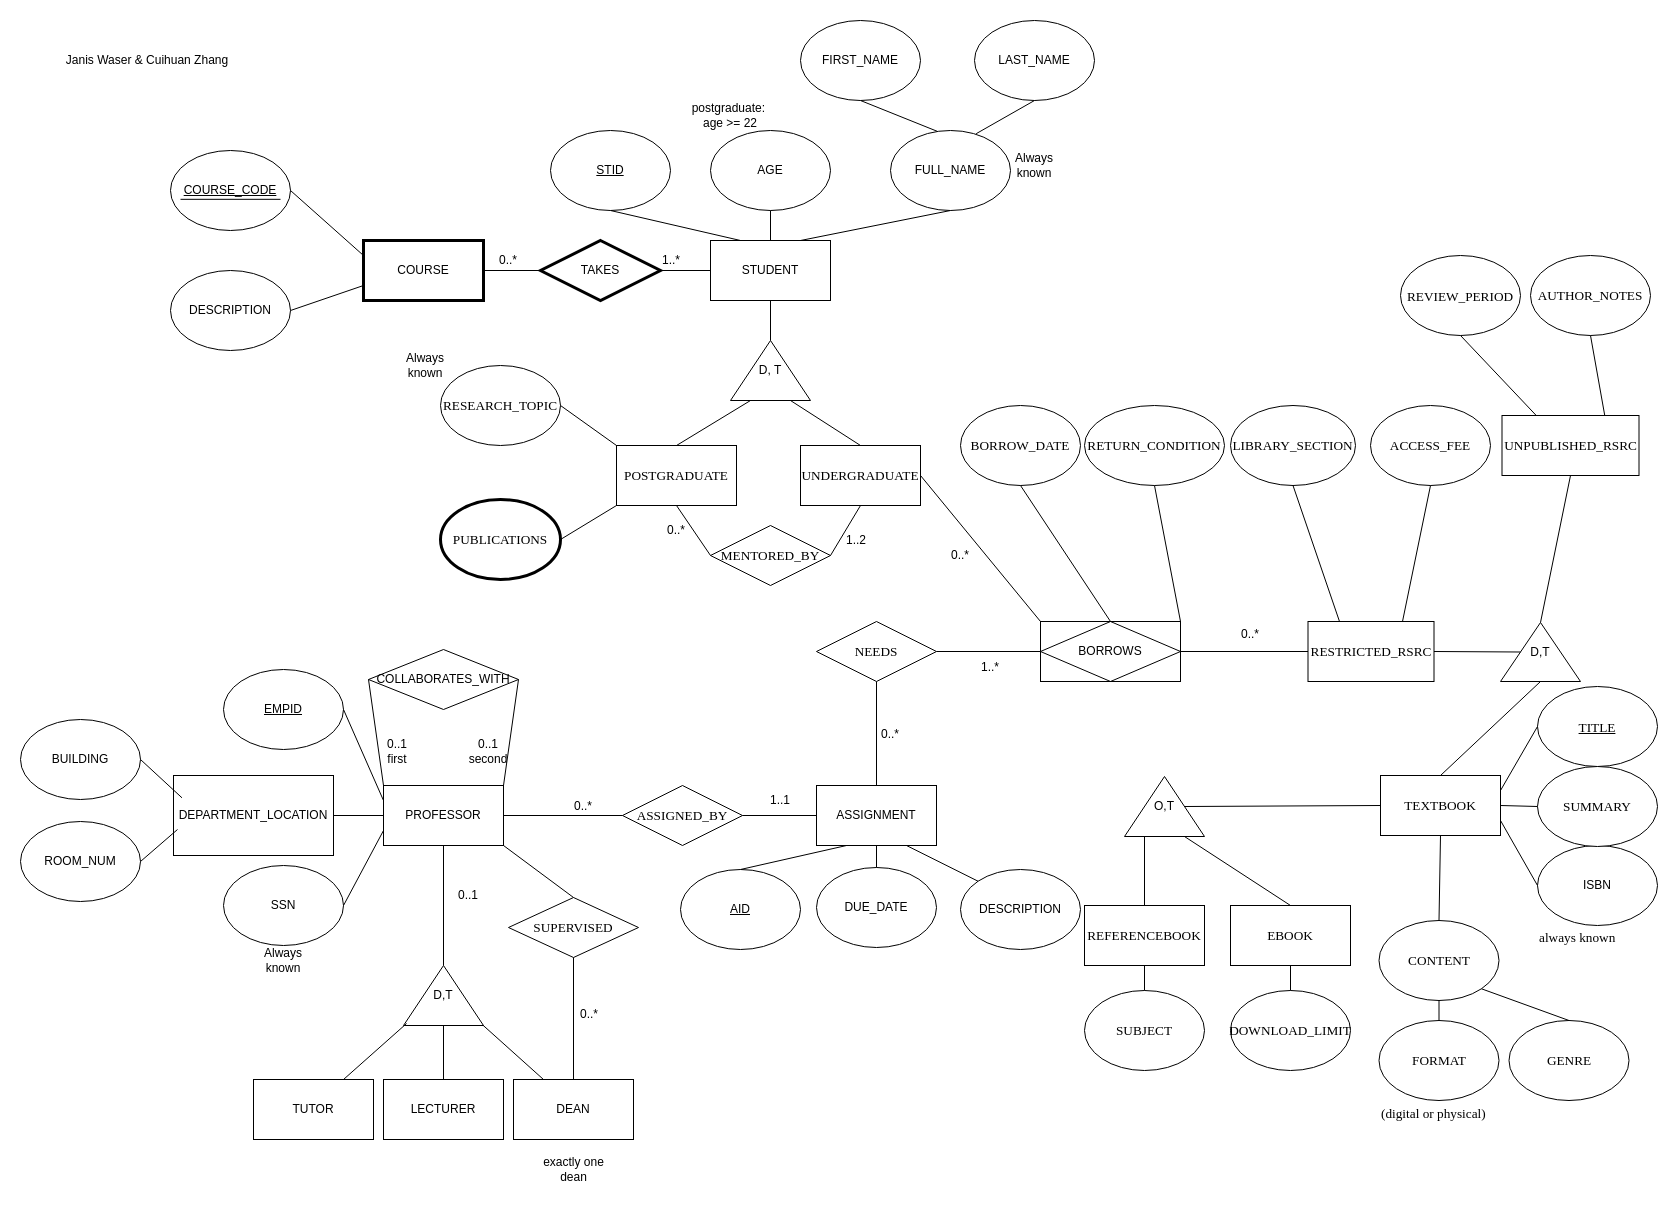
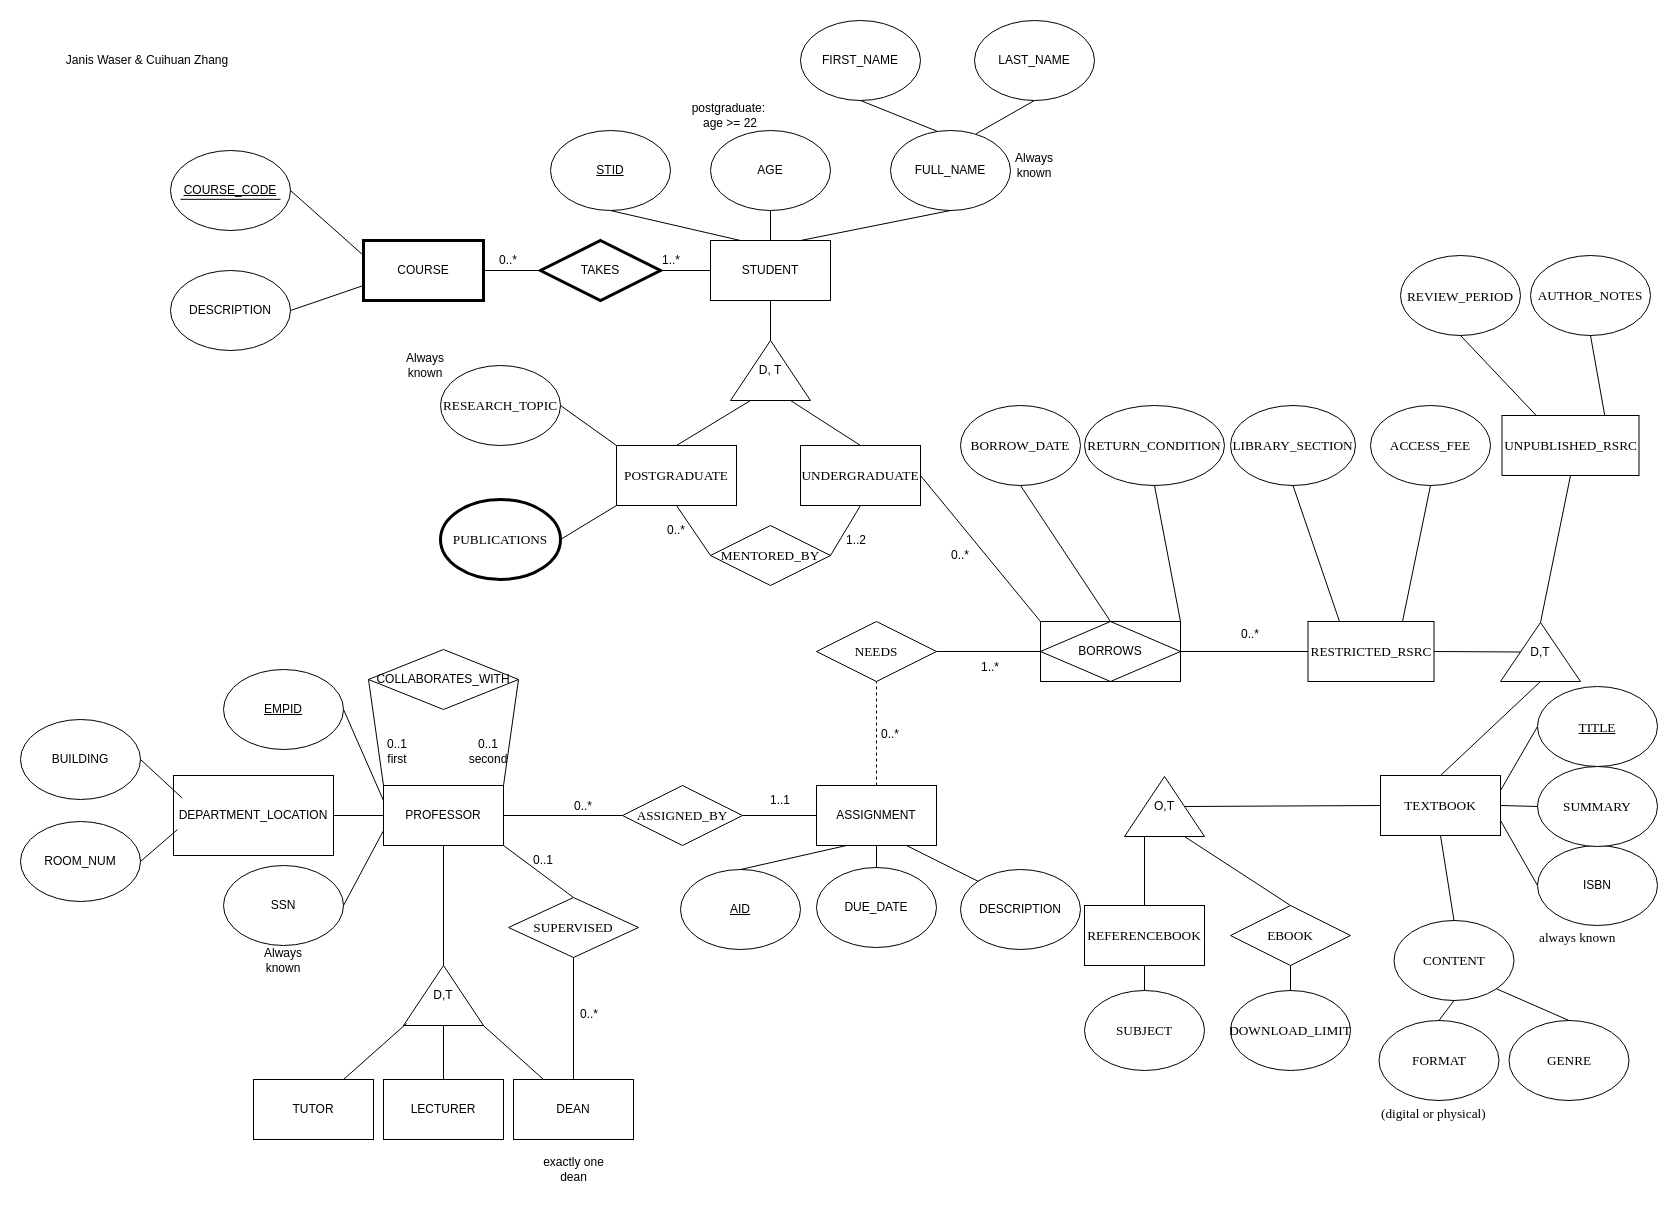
edge "NEEDS" -- "ASSIGNMENT": style solid -> dashed
node "0..1": moved (469, 896) -> (544, 861)
node "EBOOK": shape rectangle -> diamond
node "CONTENT": moved (1439, 961) -> (1454, 961)
